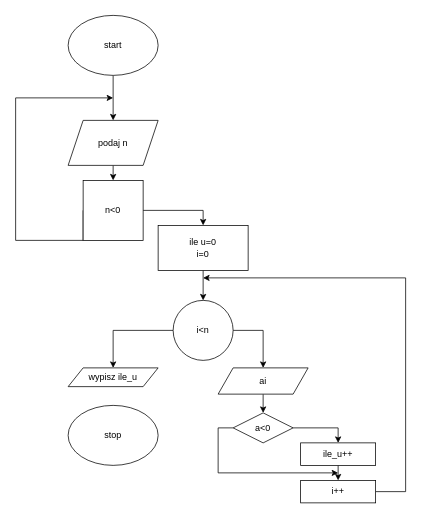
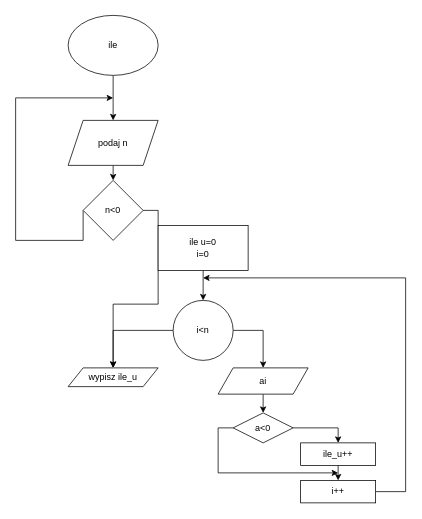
node "start": label "start" -> "ile"
node "n<0": shape rectangle -> diamond
edge "n<0" -> "ile u=0 i=0": now "n<0" -> "wypisz ile_u"
node "stop": removed
